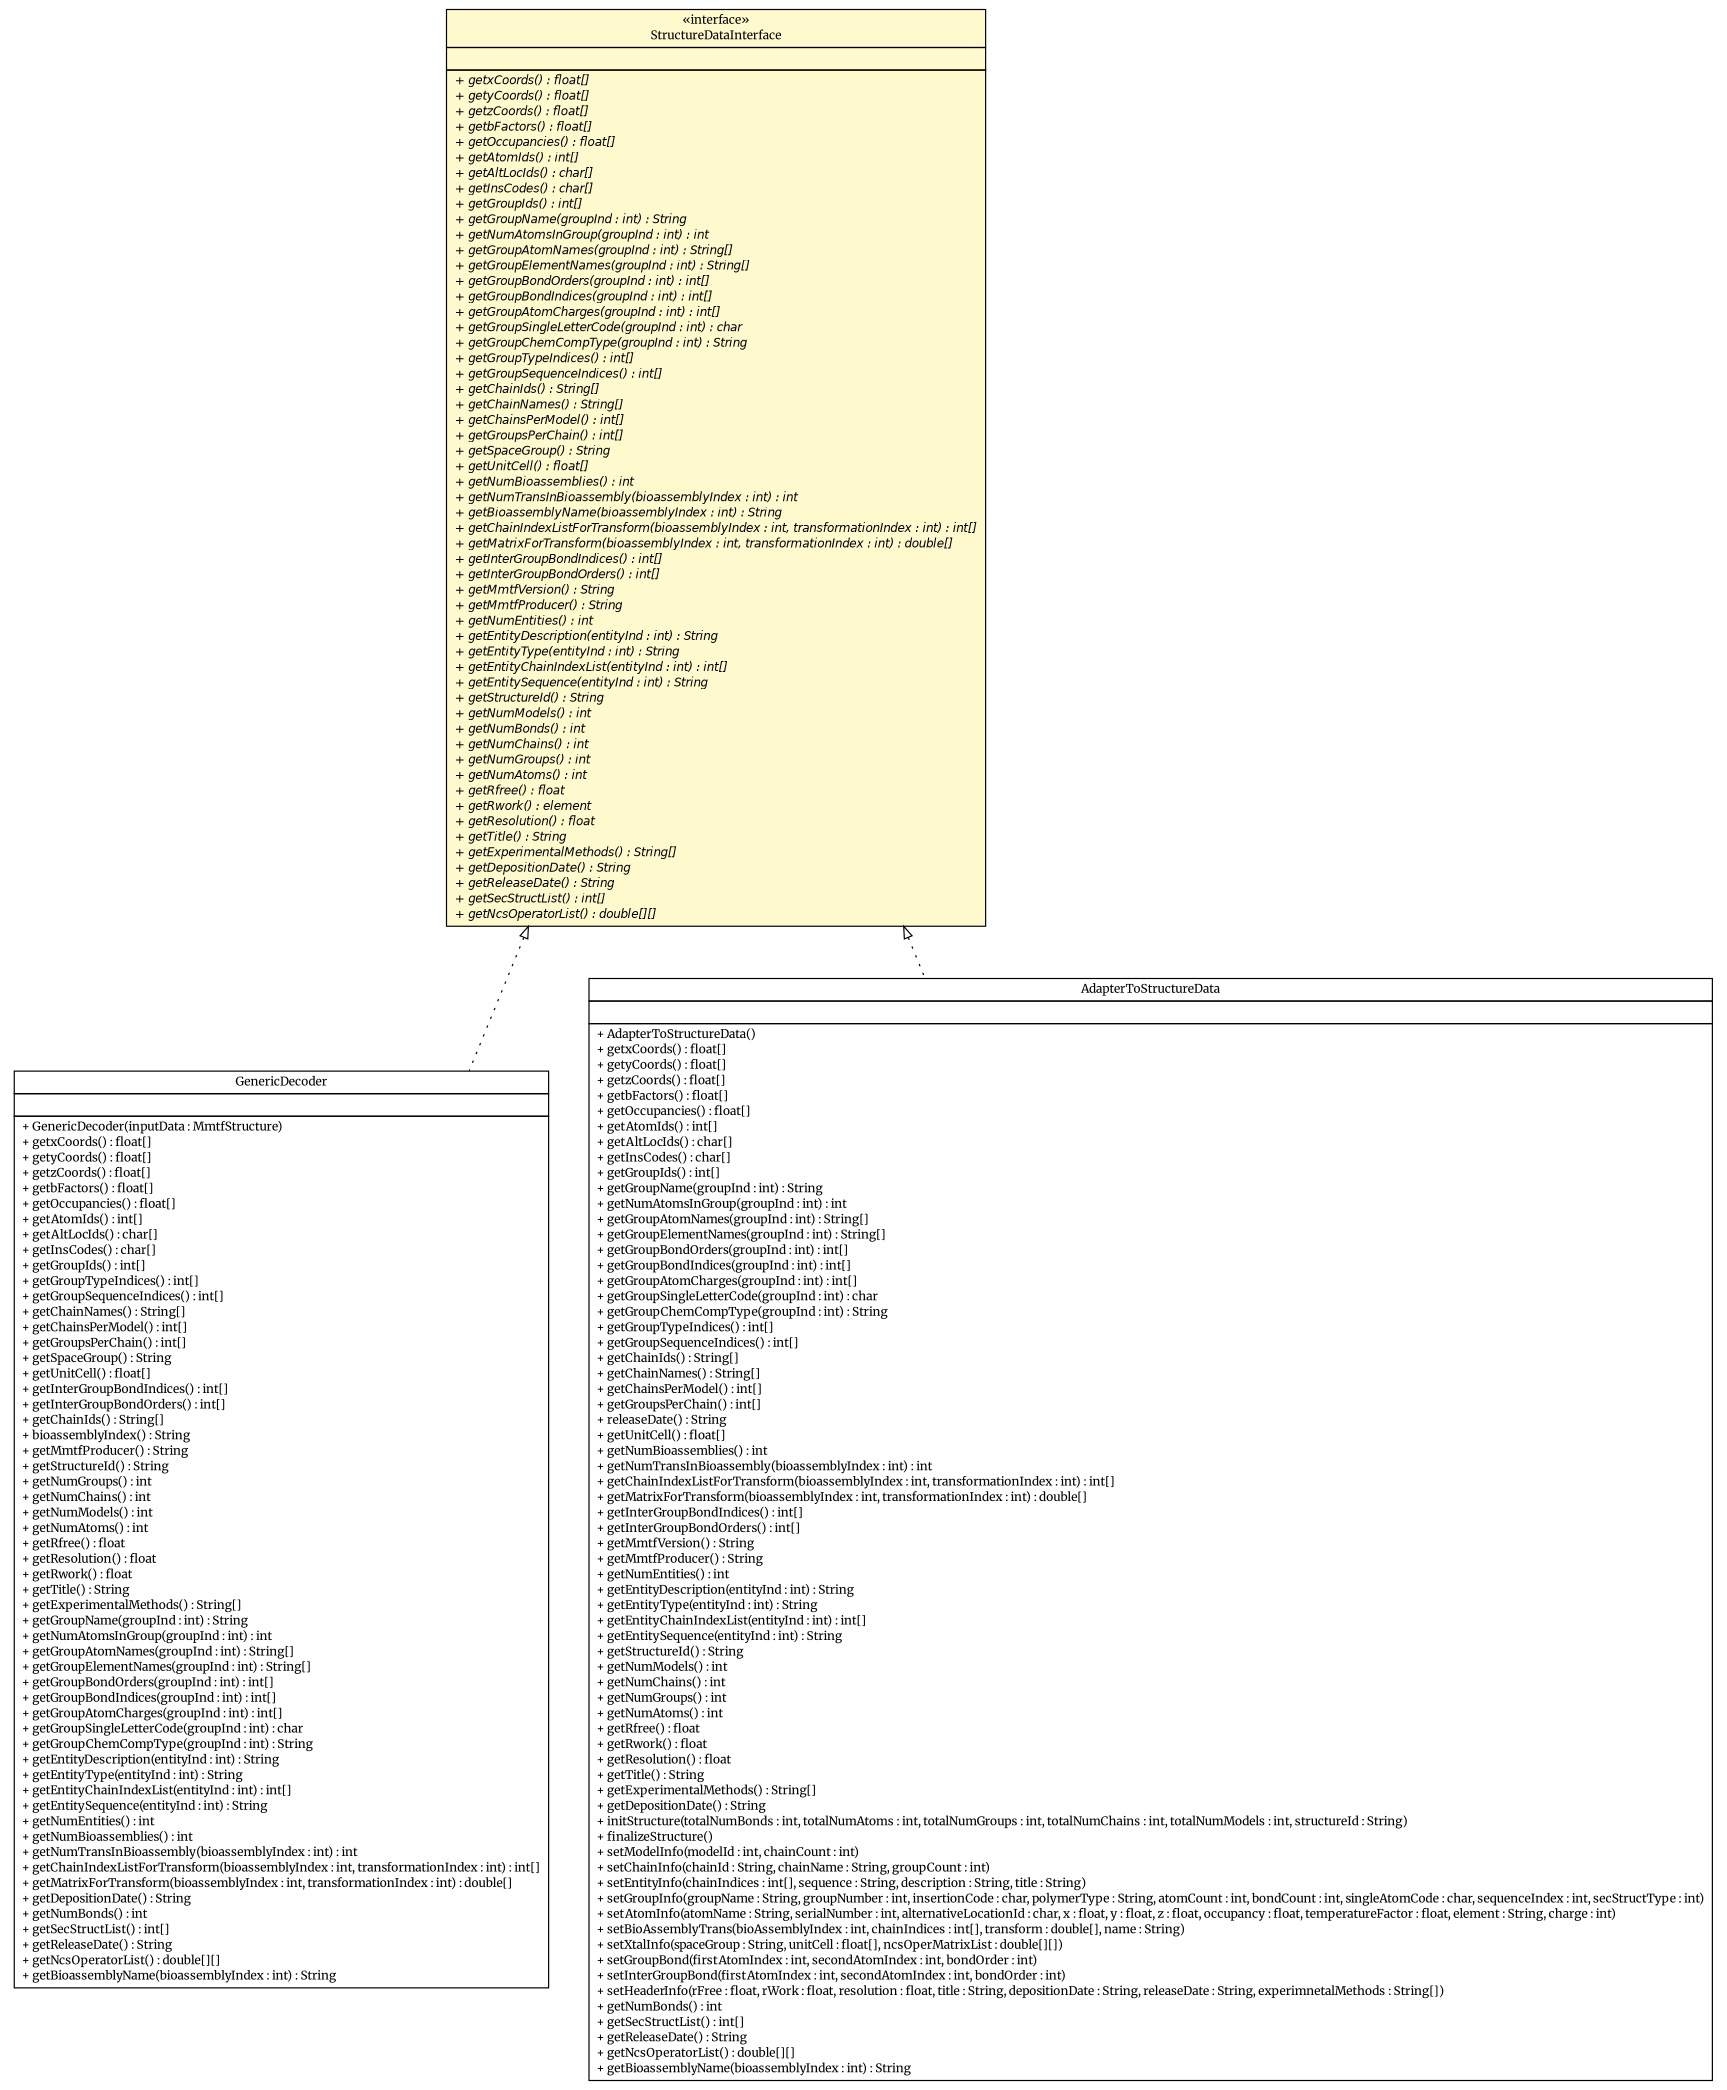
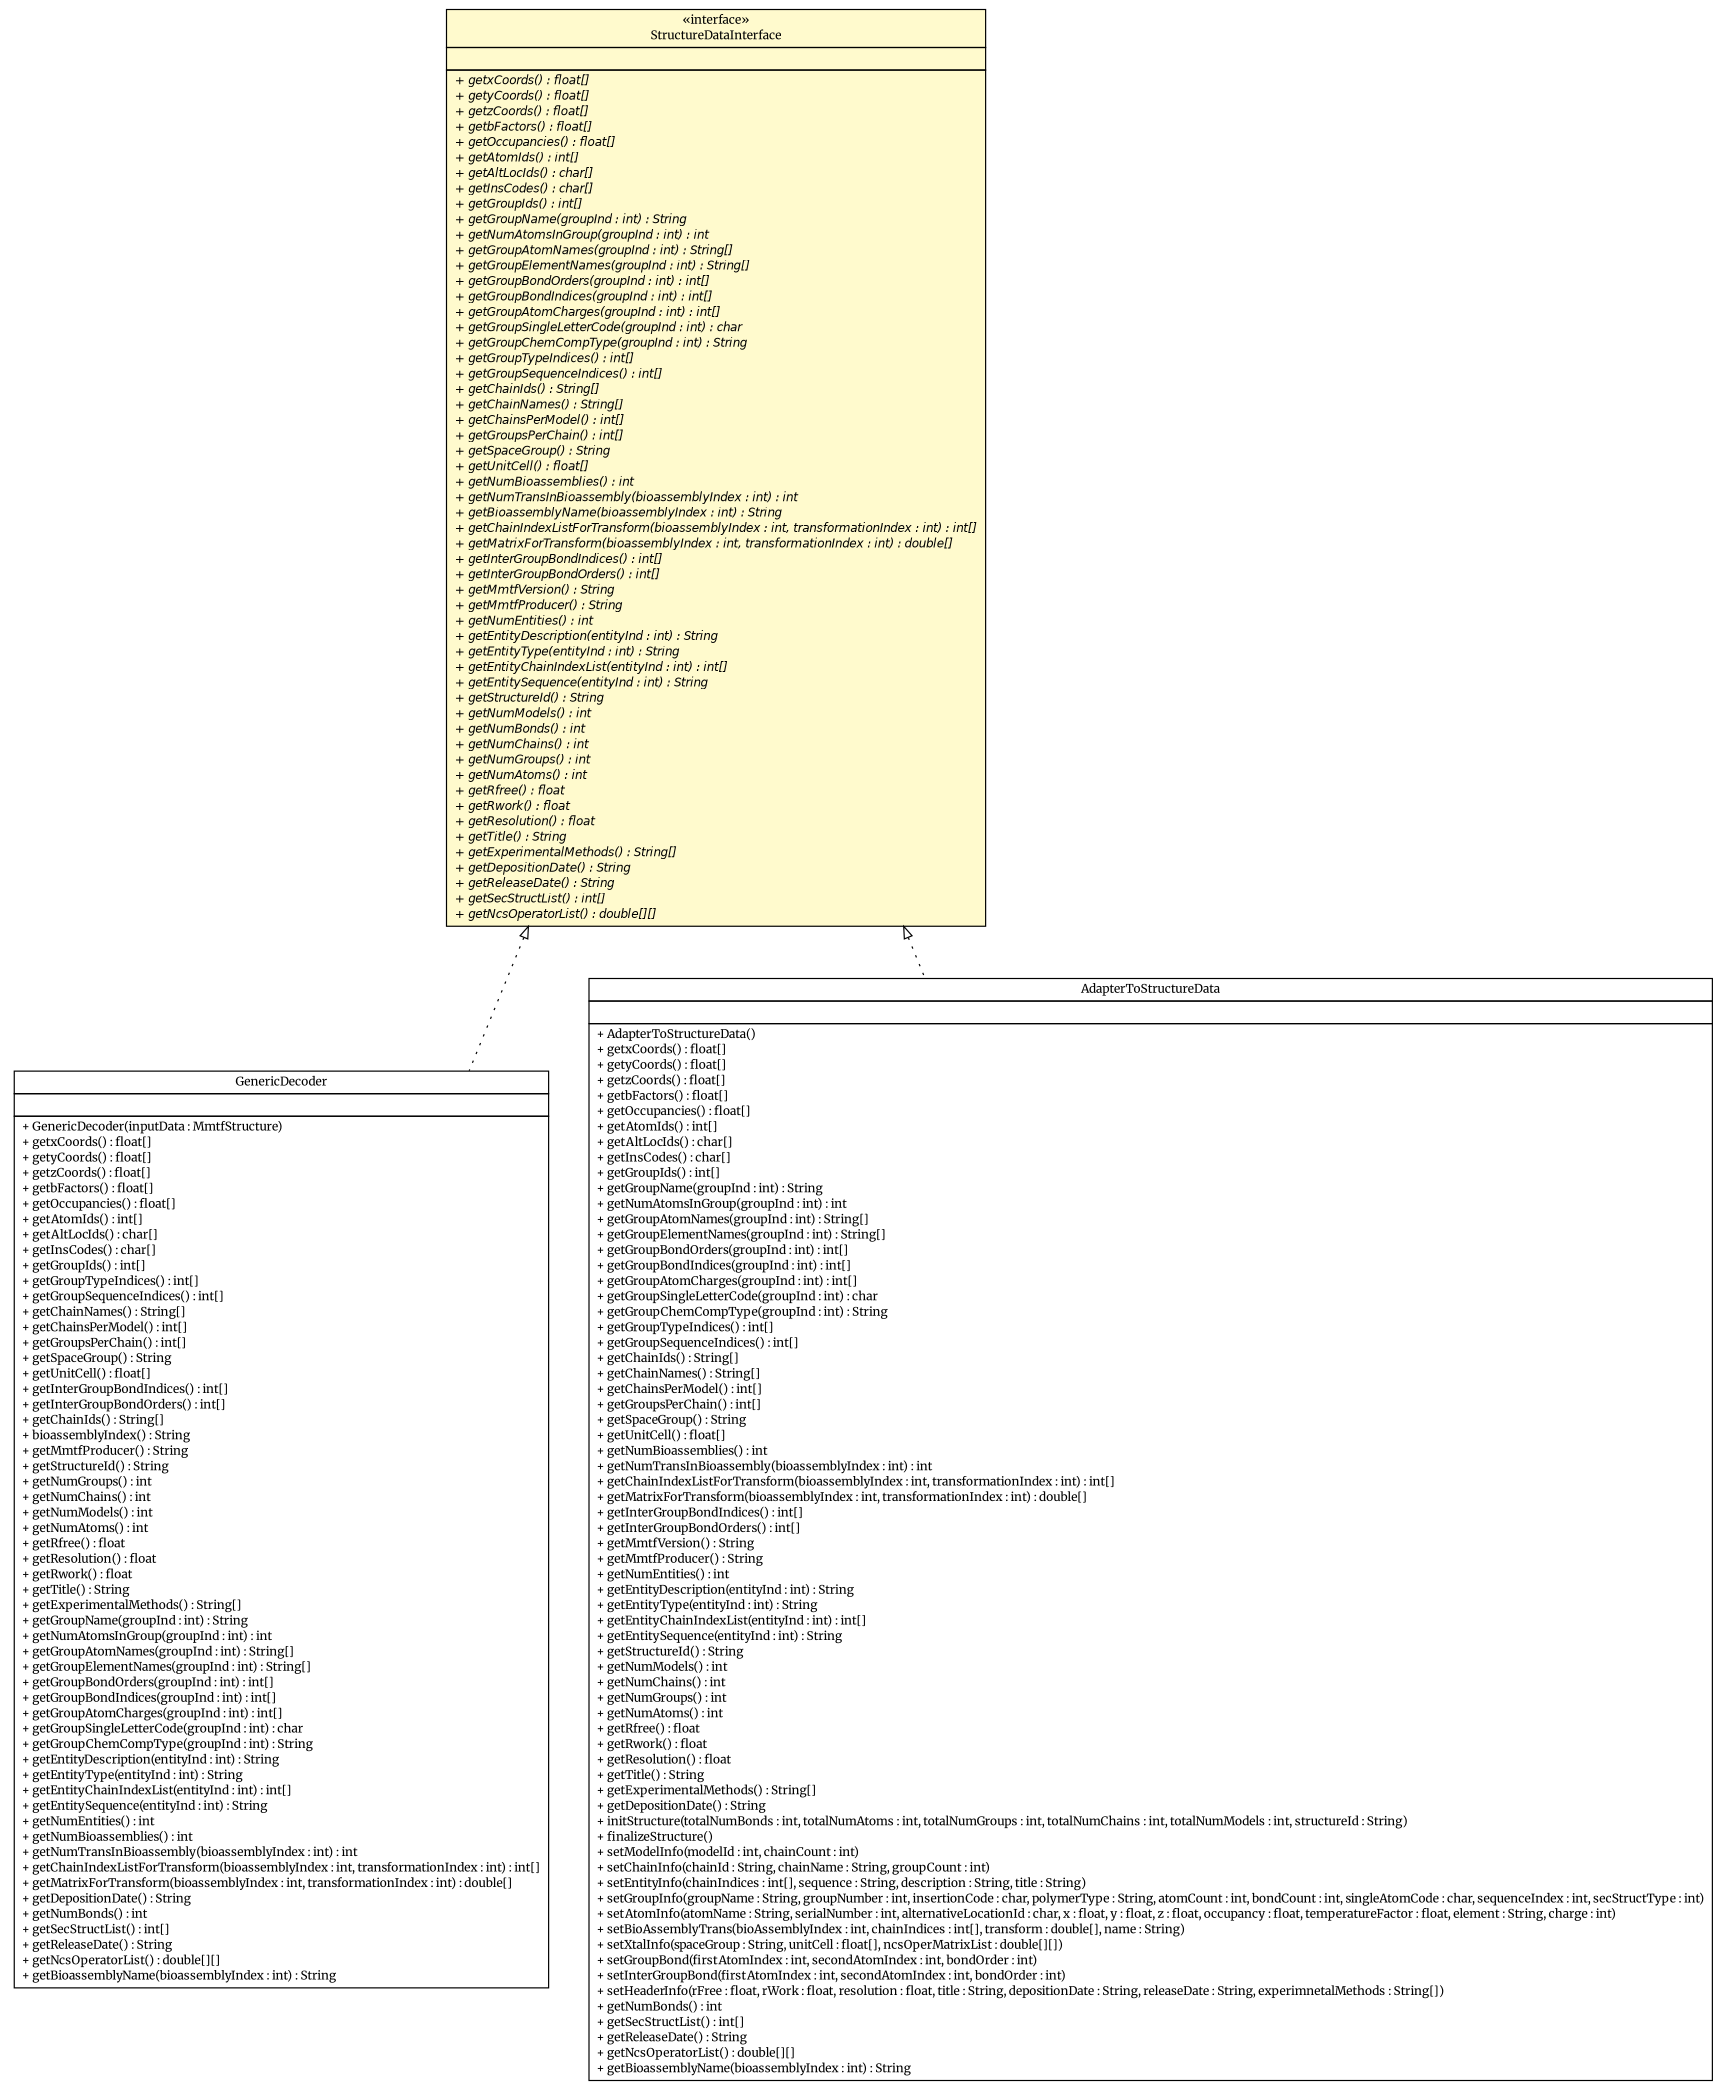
node "StructureDataInterface": text "+ getRwork() : element" -> "+ getRwork() : float"
node "AdapterToStructureData": text "+ releaseDate() : String" -> "+ getSpaceGroup() : String"
